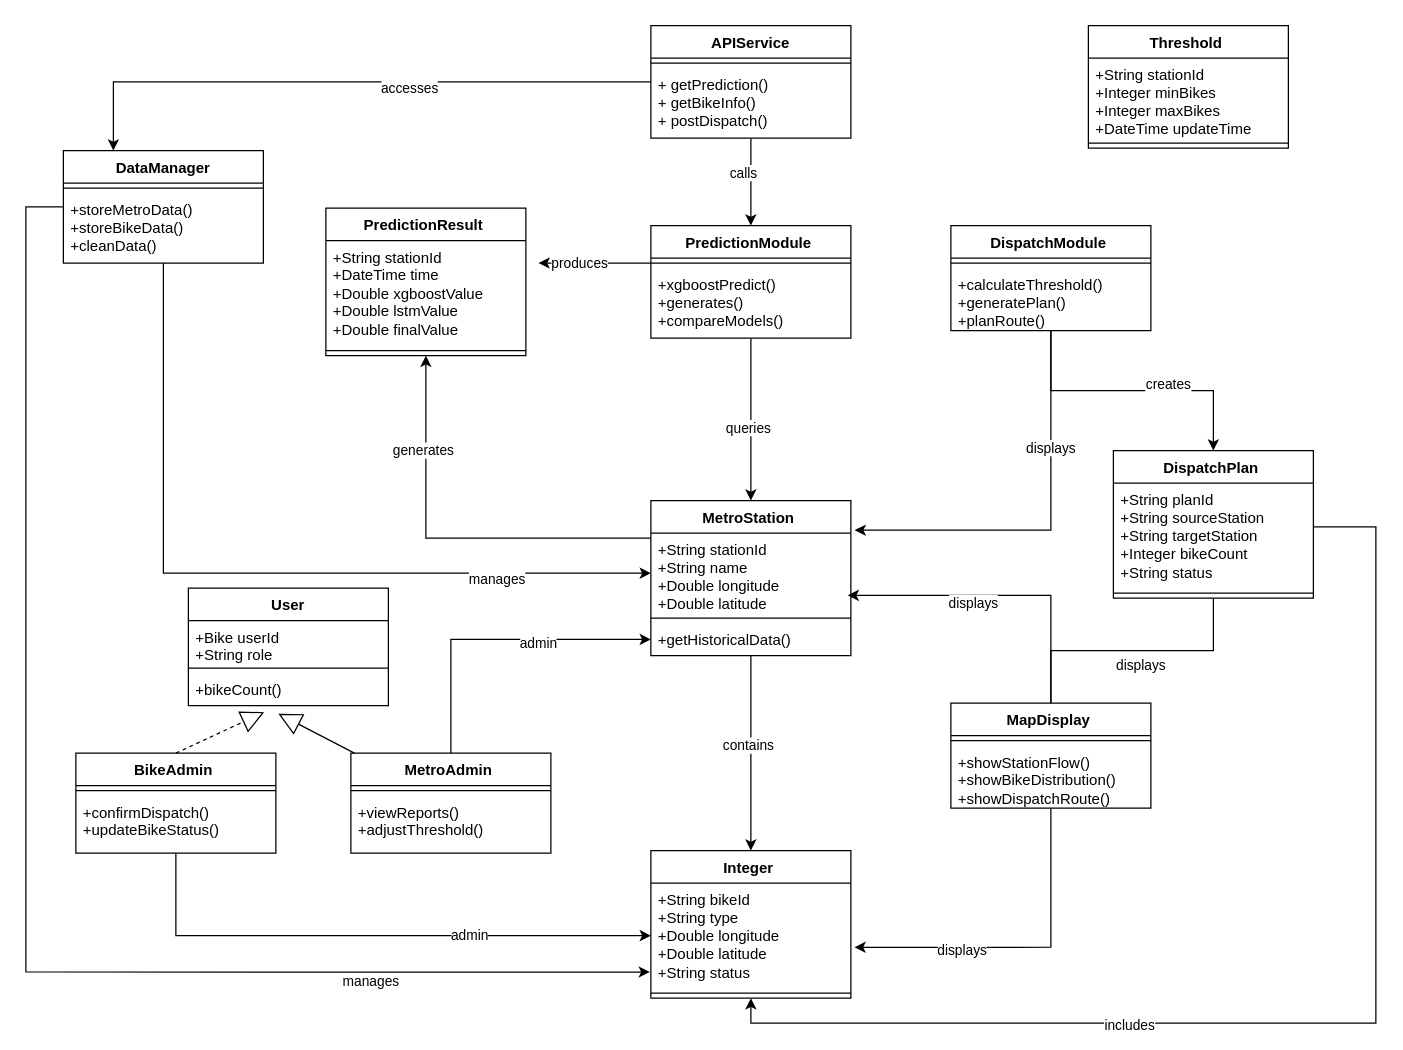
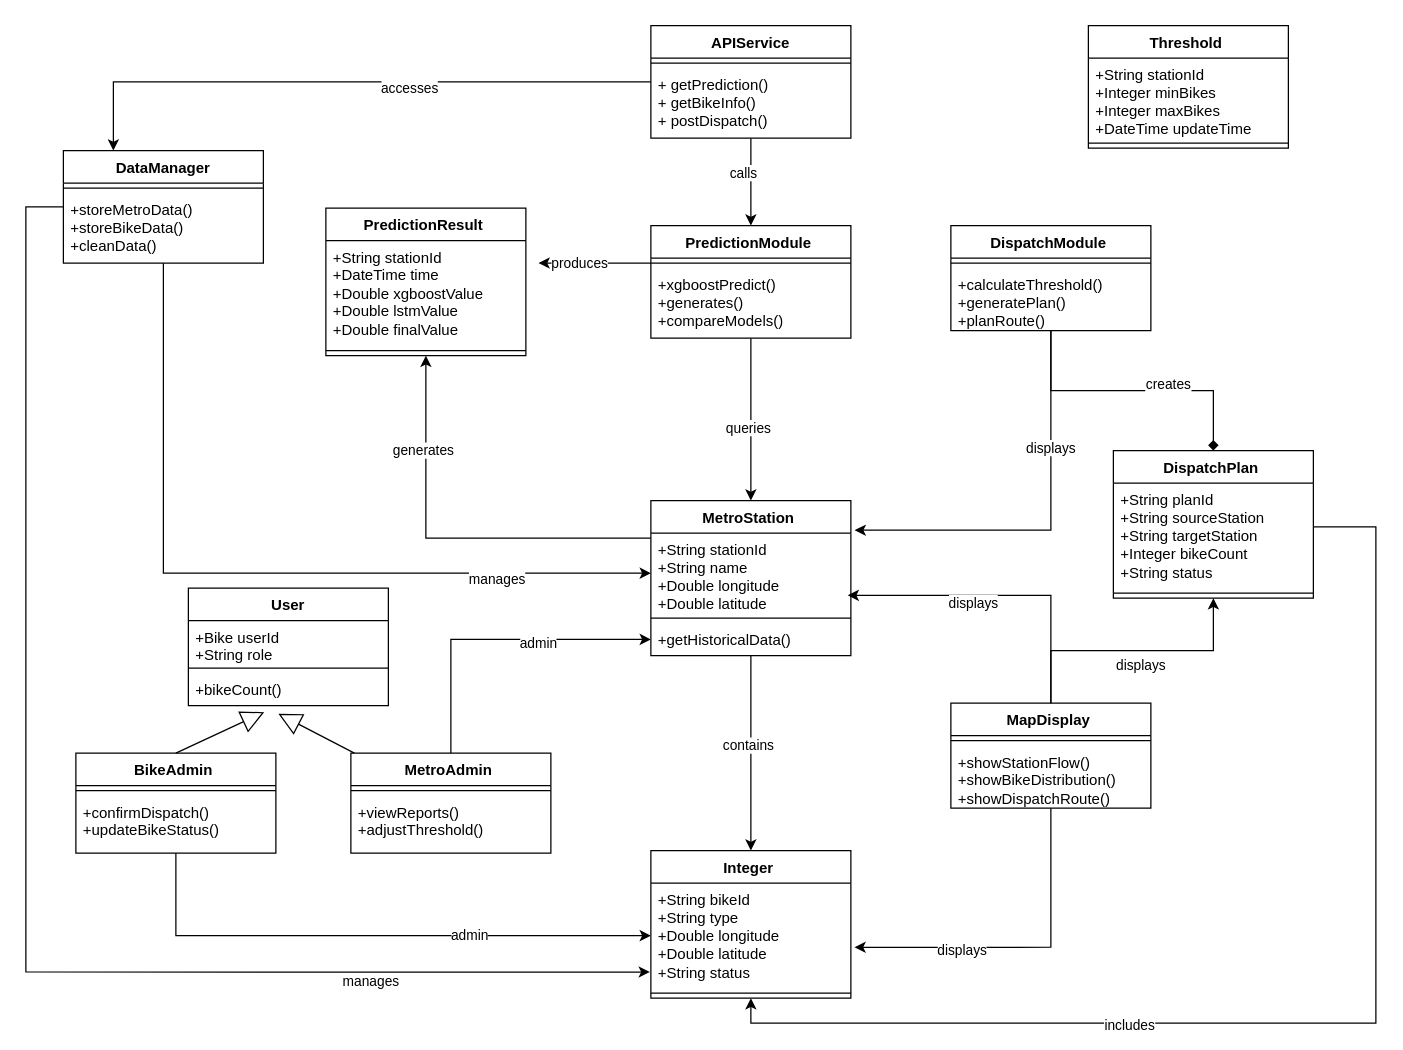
edge "DispatchModule" -> "DispatchPlan": arrowhead classic -> diamond
edge "DispatchPlan" -- "MapDisplay": arrowhead none -> classic
edge "BikeAdmin" -> "+bikeCount()": style dashed -> solid
